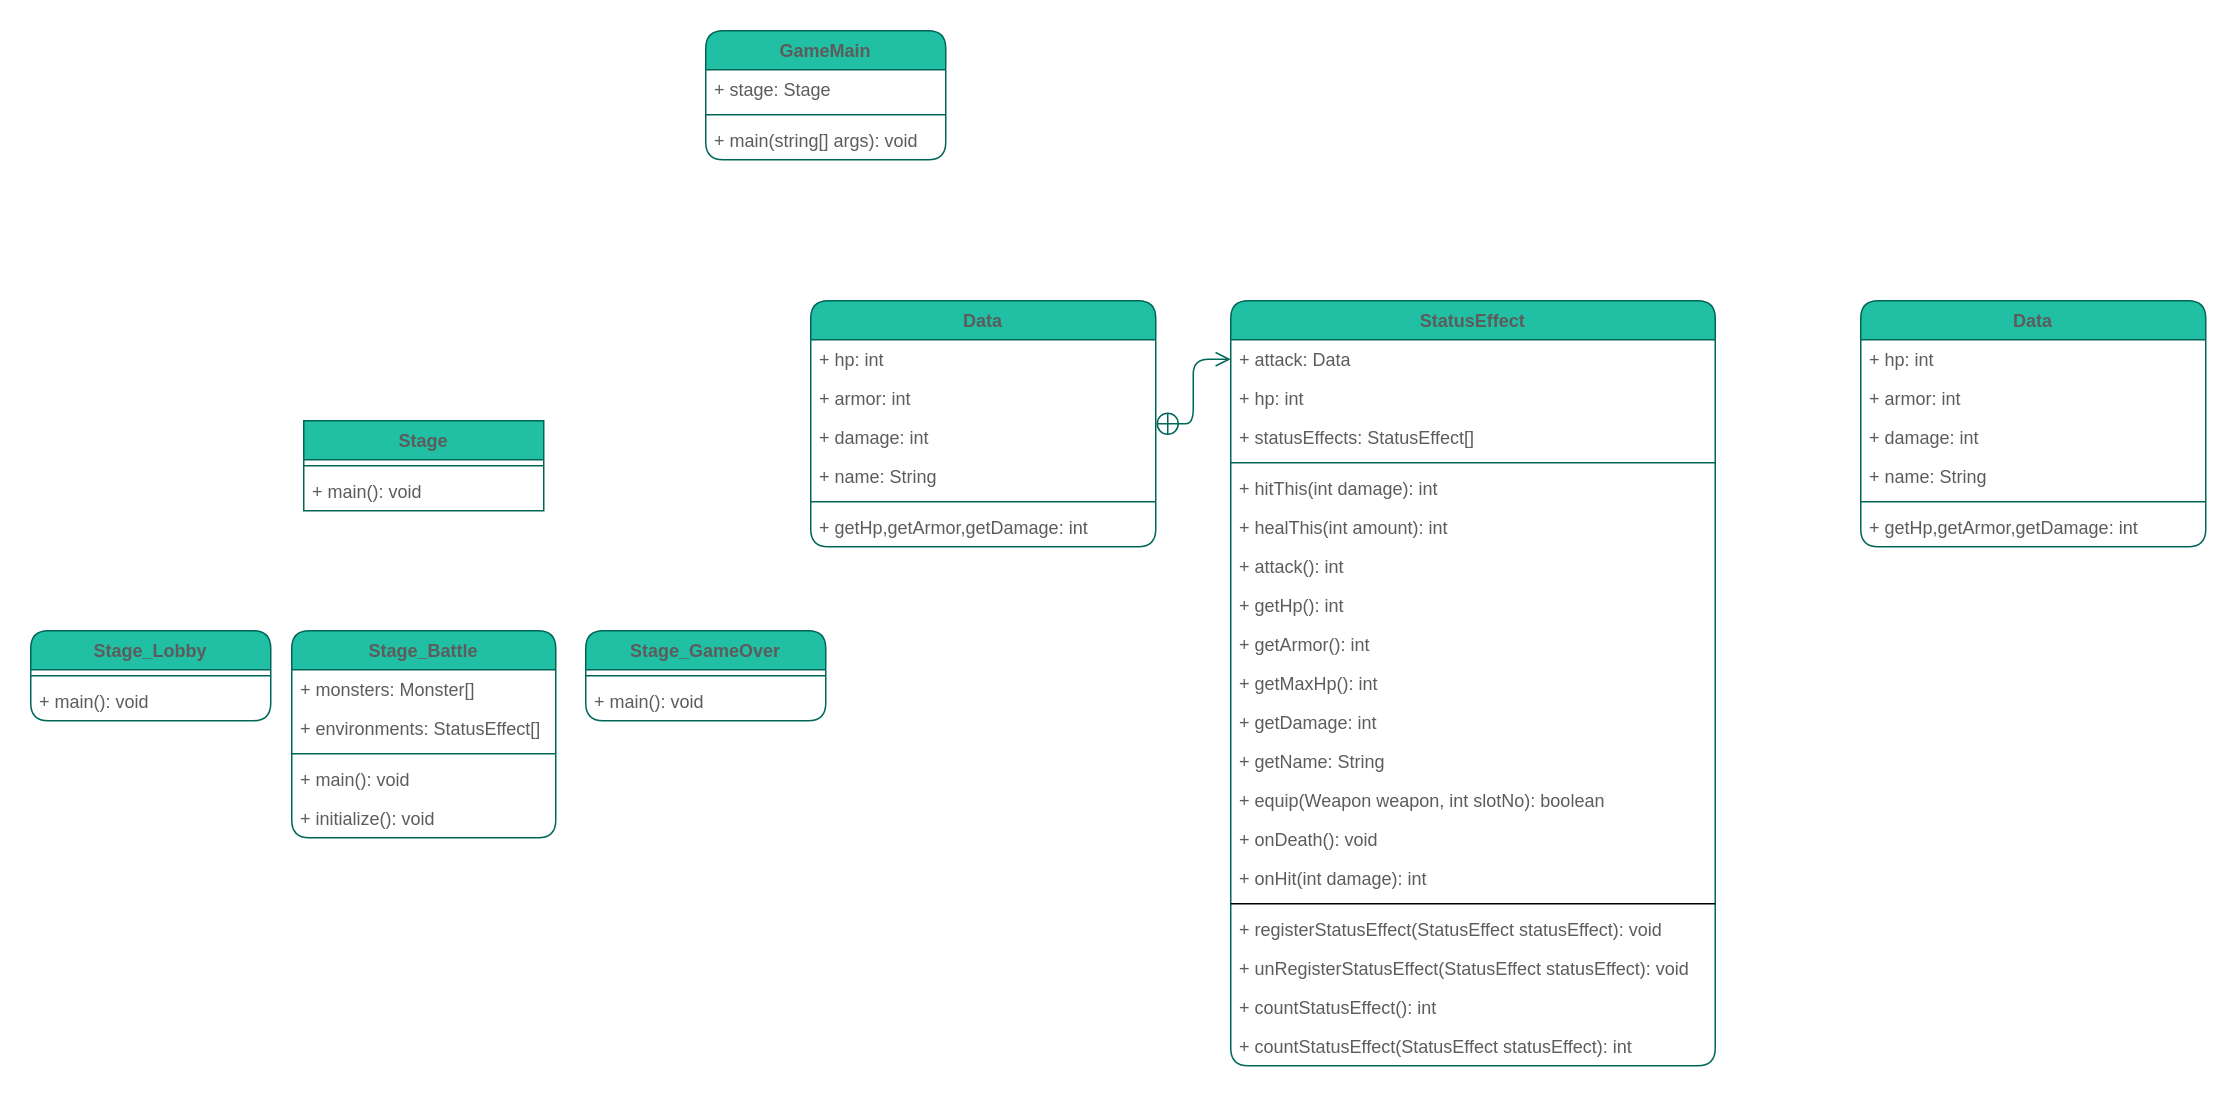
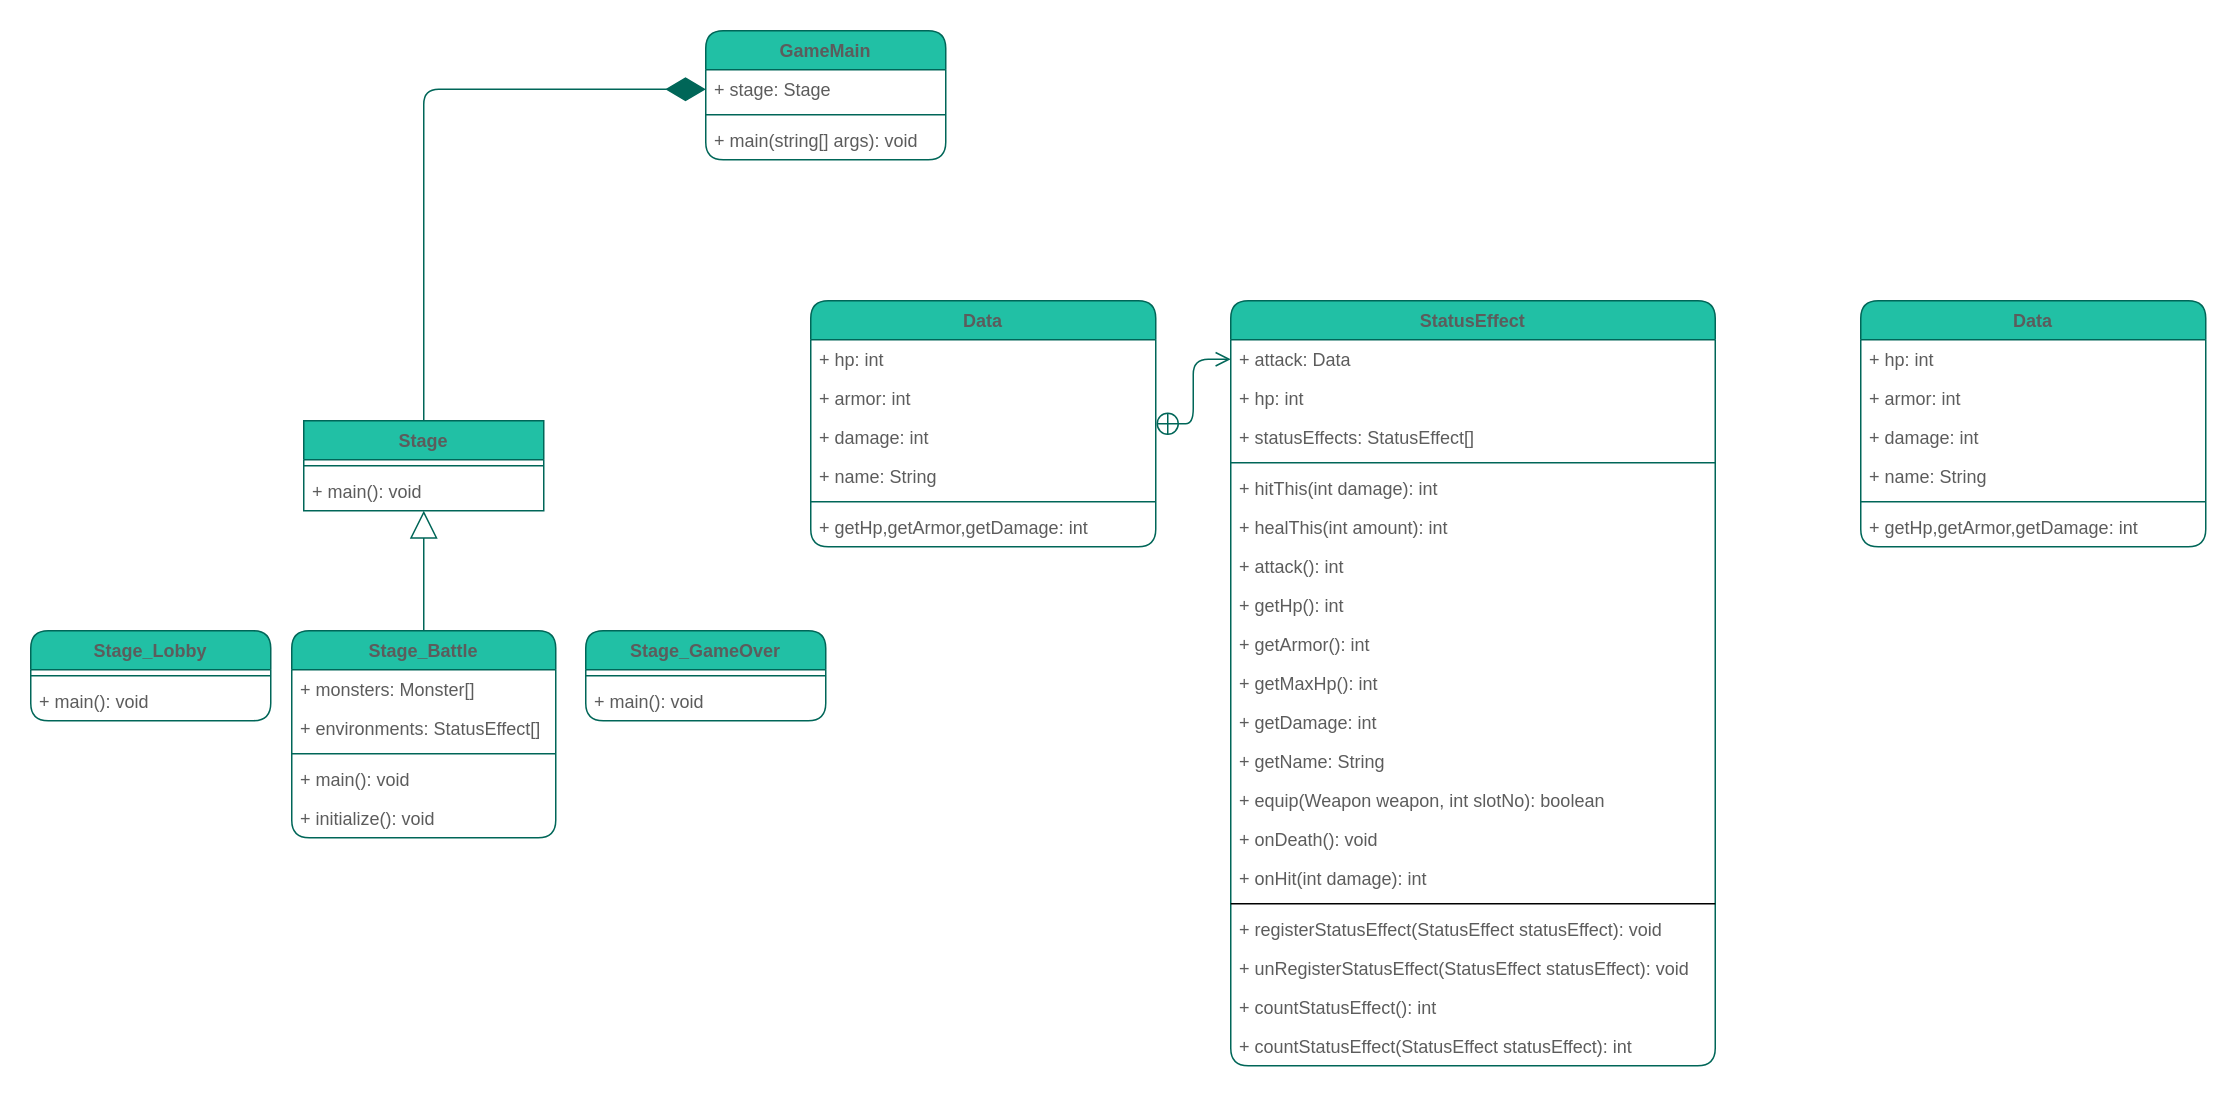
edge "Stage" -> "+ stage: Stage": added
edge "Stage_Battle" -> "Stage": added
